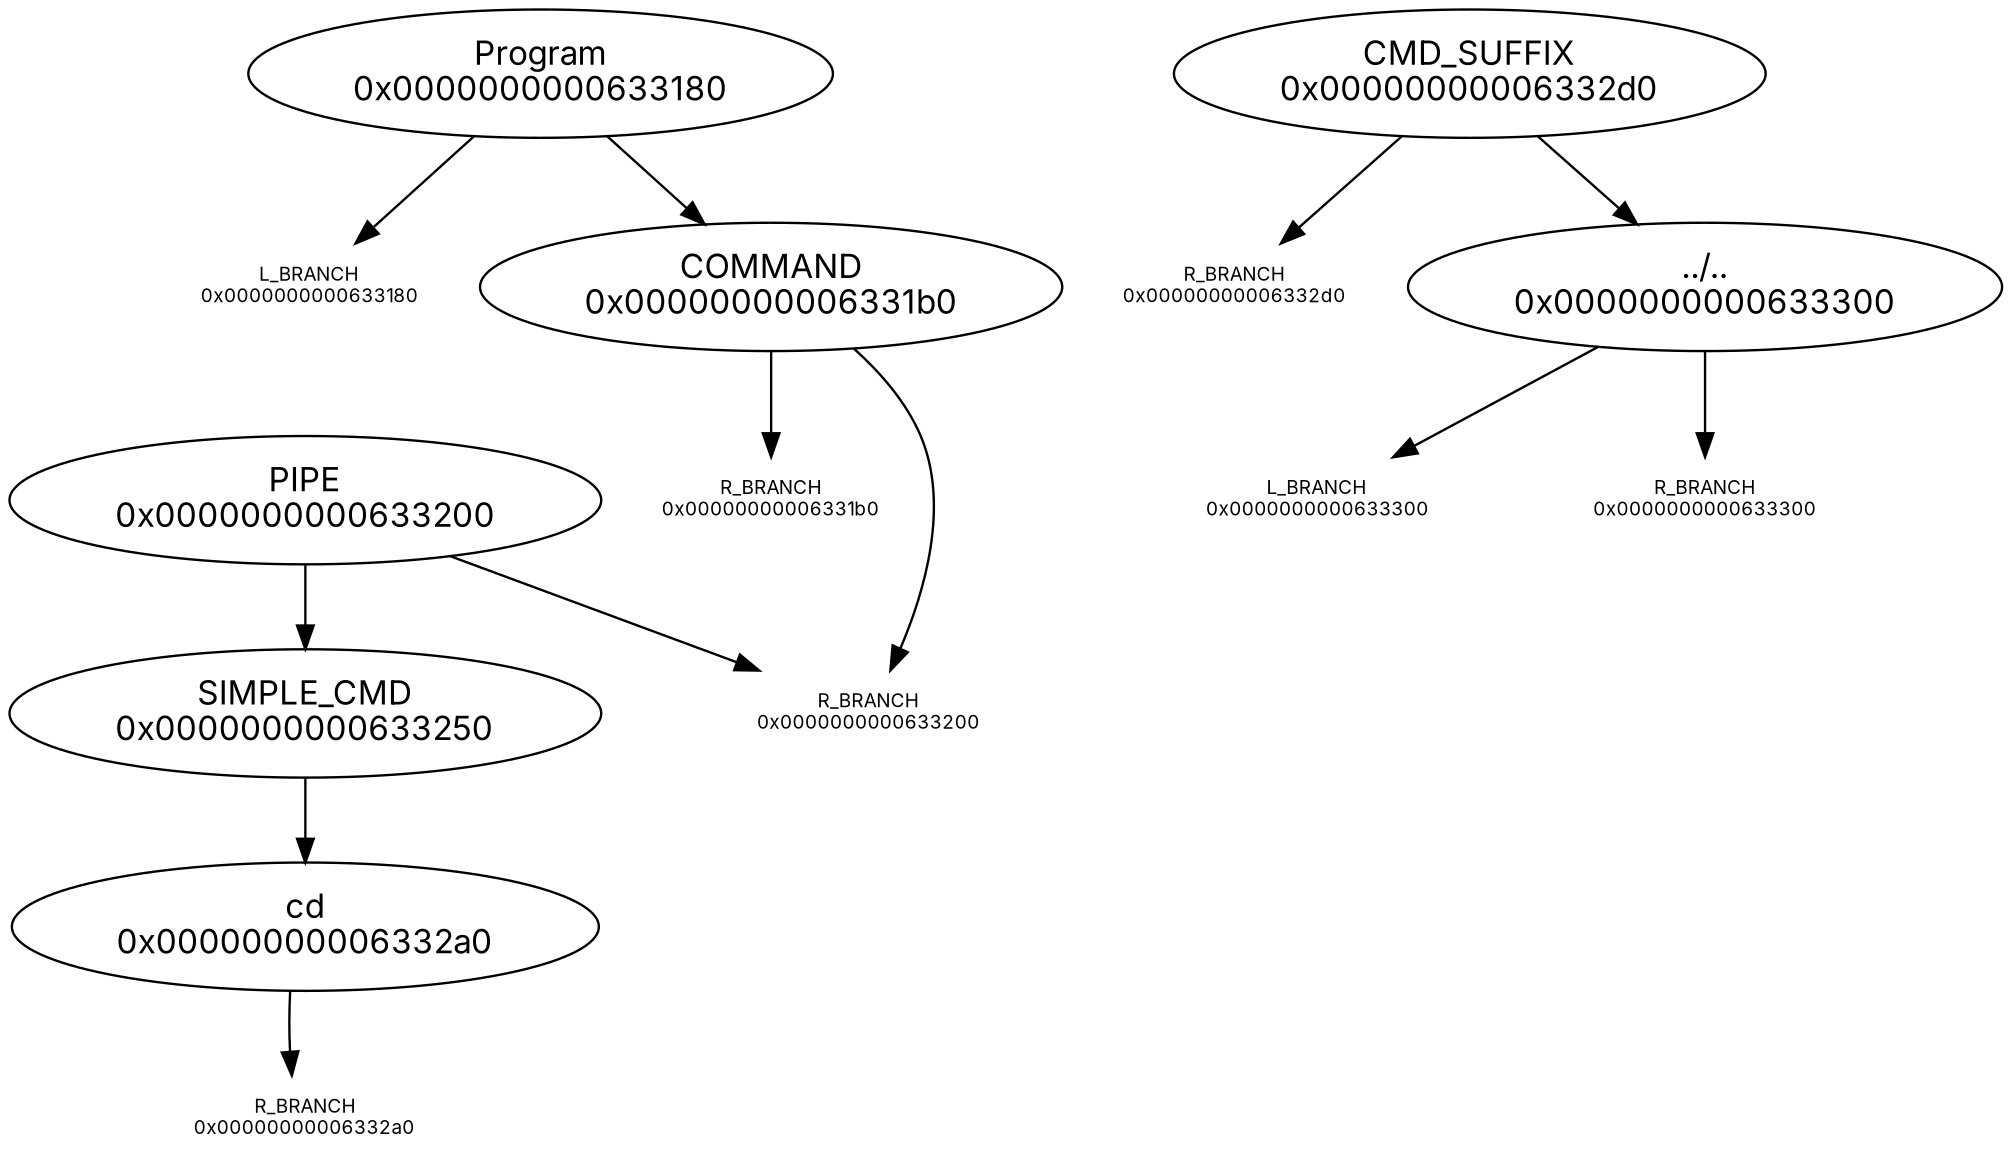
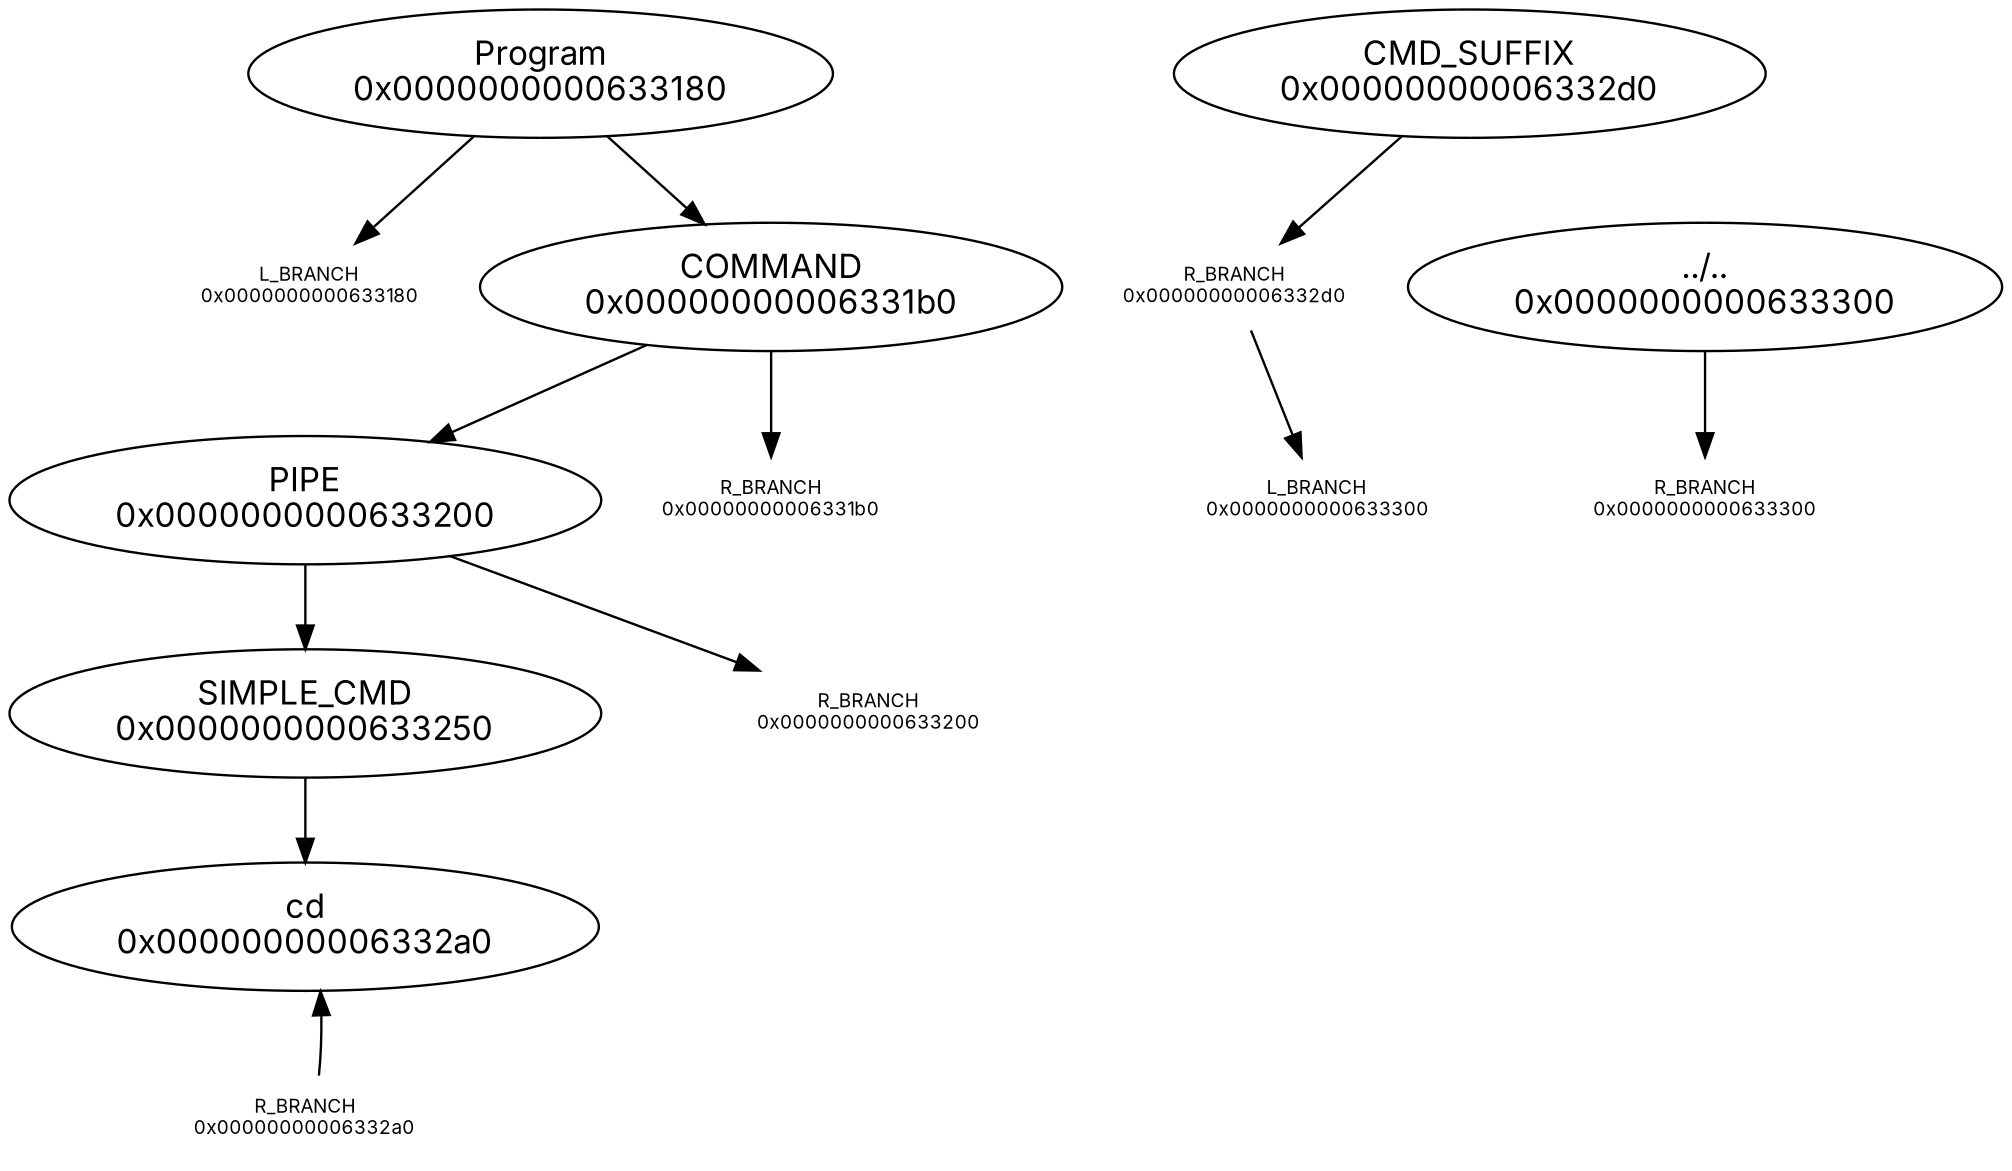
edge "CMD_SUFFIX 0x00000000006332d0" -> "../.. 0x0000000000633300": removed
edge "../.. 0x0000000000633300" -> "L_BRANCH 0x0000000000633300": now "R_BRANCH 0x00000000006332d0" -> "L_BRANCH 0x0000000000633300"
edge "COMMAND 0x00000000006331b0" -> "R_BRANCH 0x0000000000633200": now "COMMAND 0x00000000006331b0" -> "PIPE 0x0000000000633200"
edge "cd 0x00000000006332a0" -> "R_BRANCH 0x00000000006332a0": reversed
